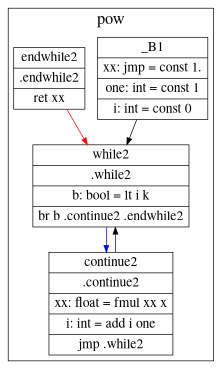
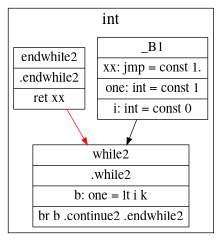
cluster "pow": label "pow" -> "int"
node "while2": text "b: bool = lt i k" -> "b: one = lt i k"
node "continue2": removed
